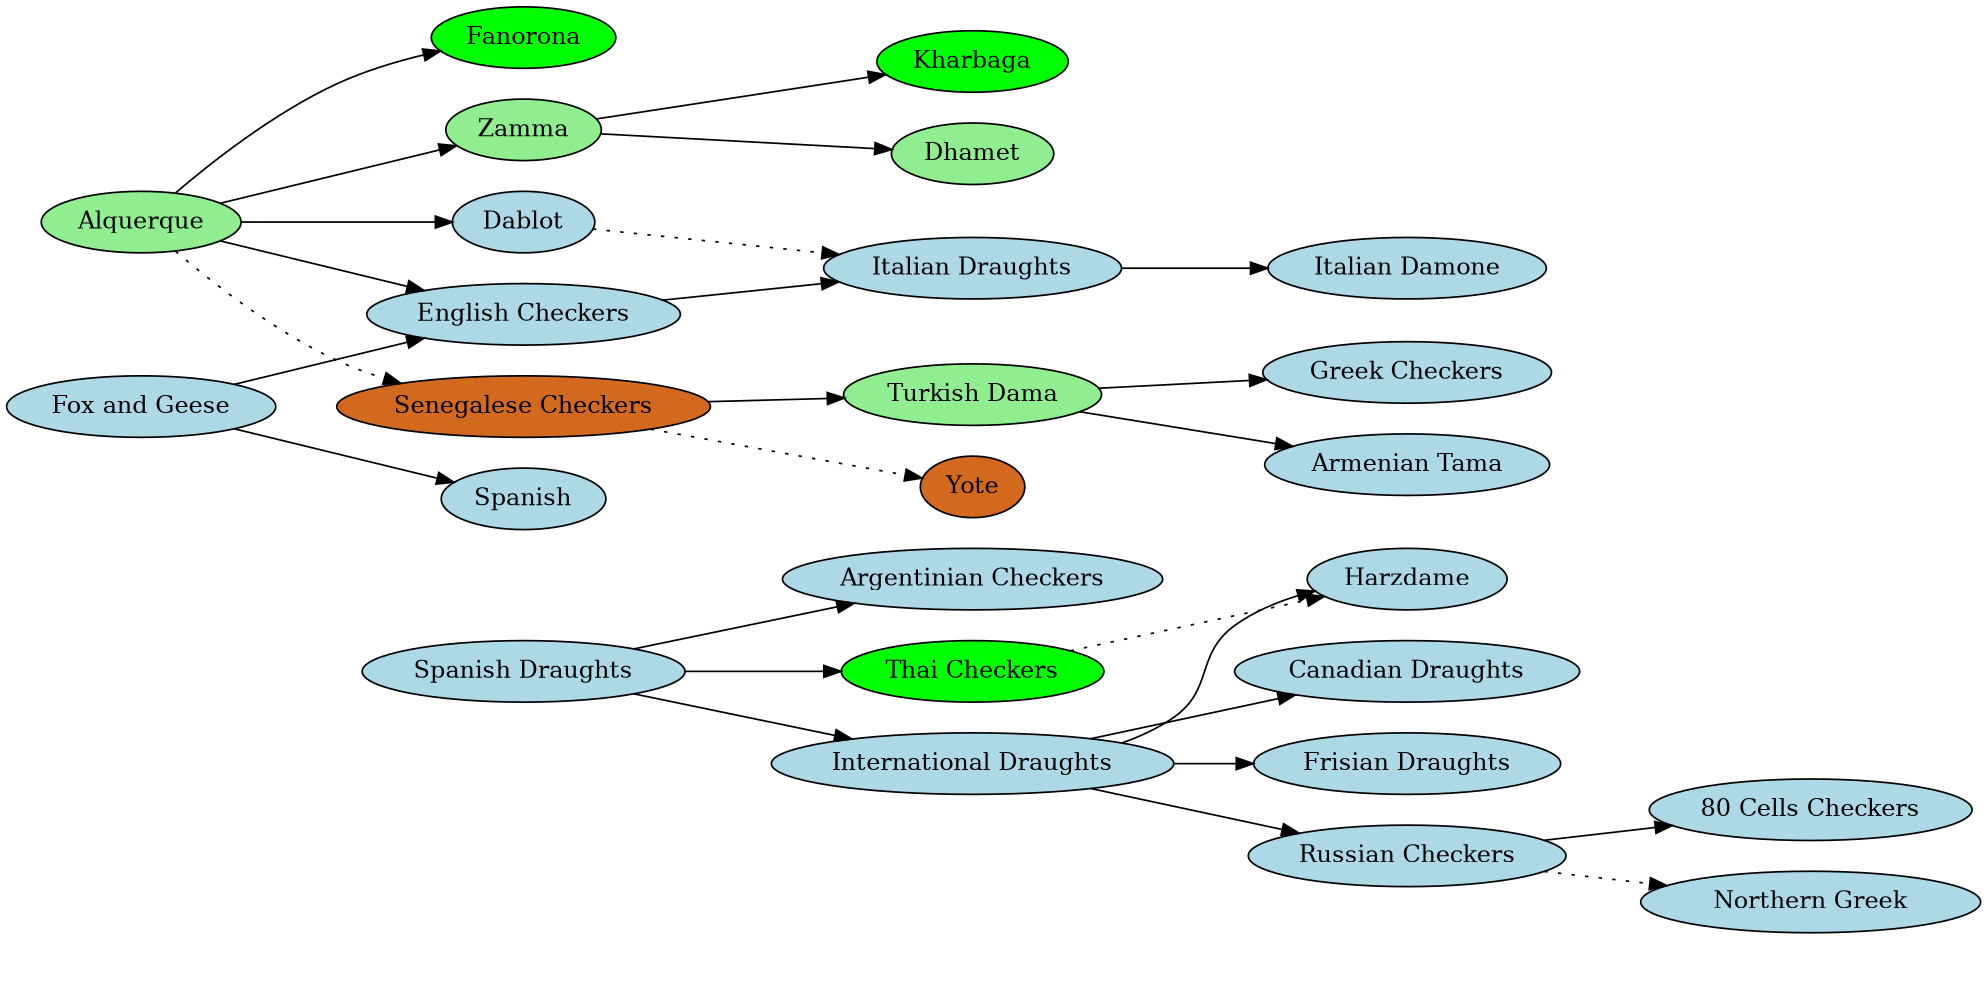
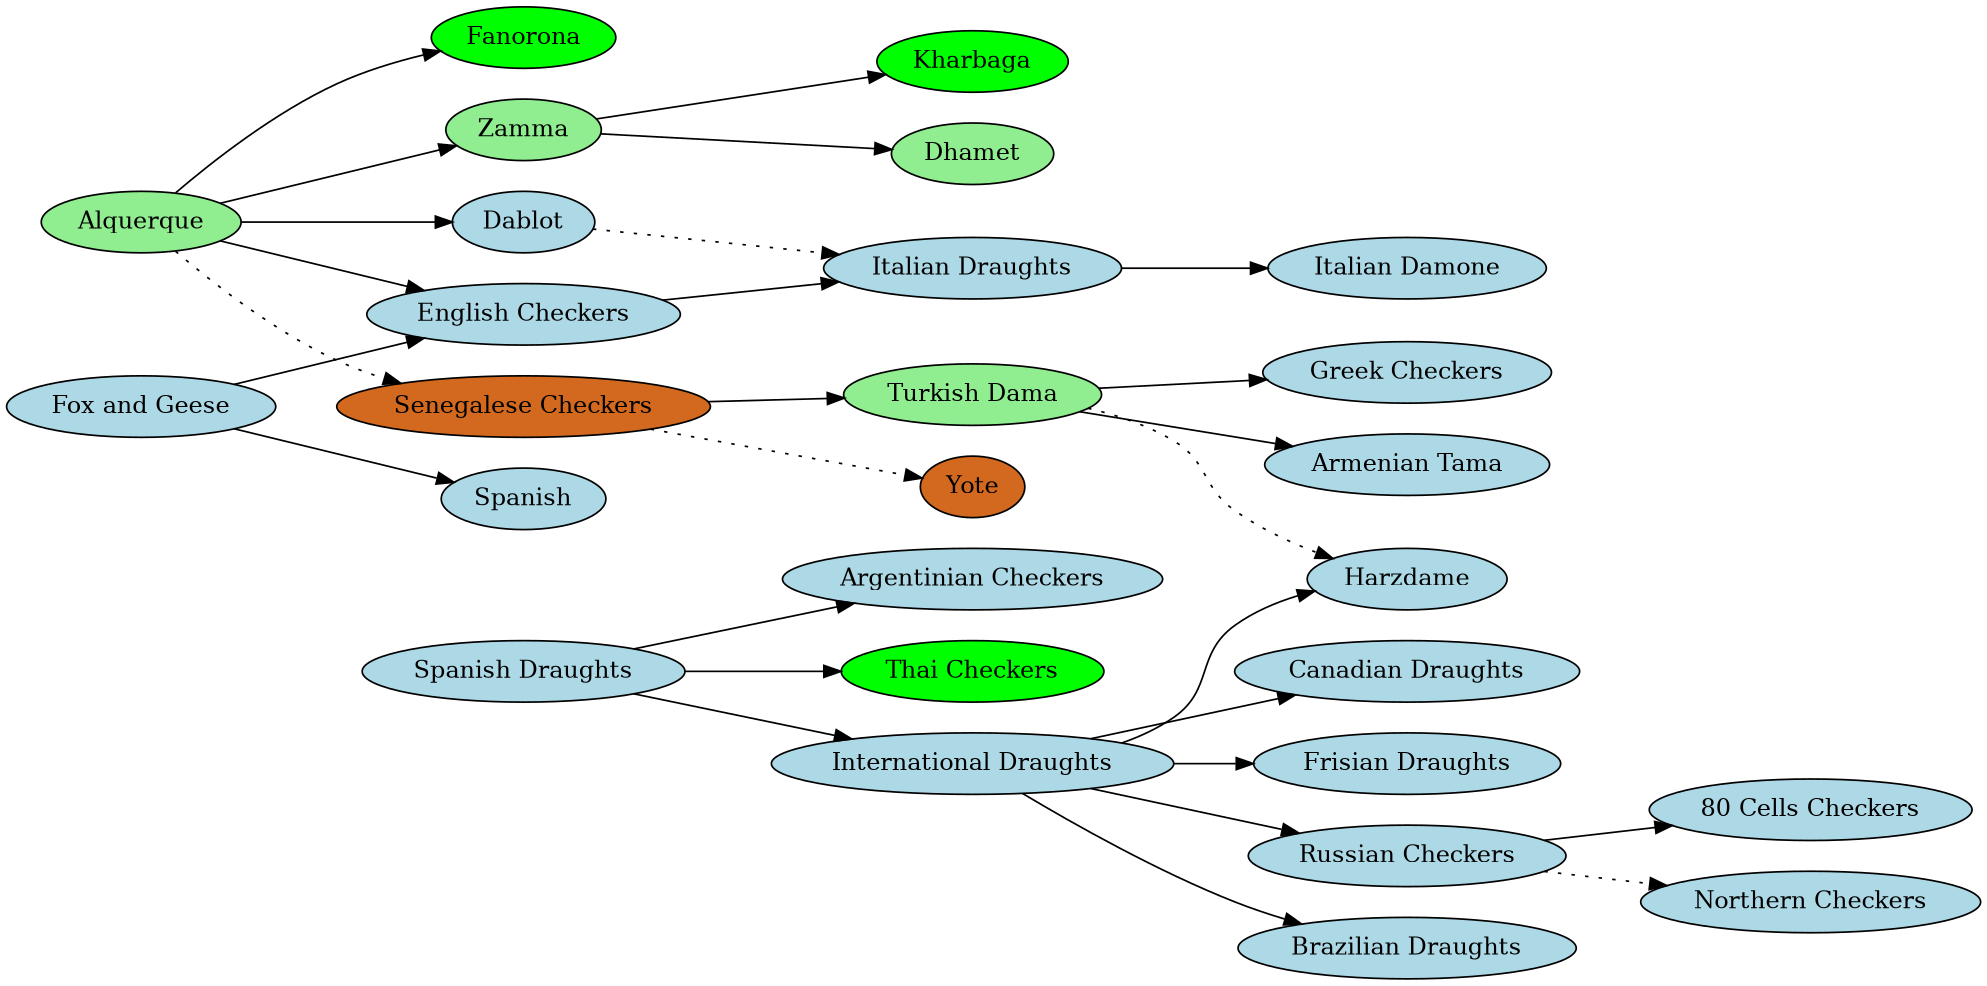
edge "Thai Checkers" -> "Harzdame": now "Turkish Dama" -> "Harzdame"
node "Northern Greek": label "Northern Greek" -> "Northern Checkers"
node "Brazilian Draughts": added
